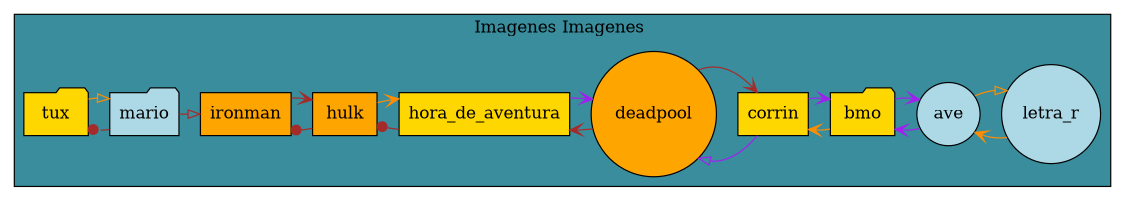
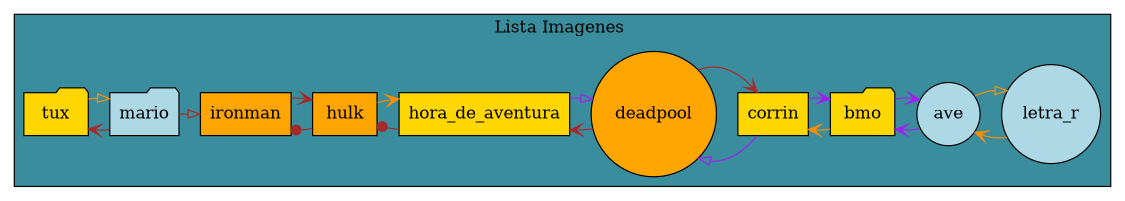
cluster "Imagenes Imagenes ": label "Imagenes Imagenes " -> "Lista Imagenes "
edge "hora_de_aventura" -> "deadpool": arrowhead vee -> onormal
edge "mario" -> "tux": arrowhead dot -> vee
